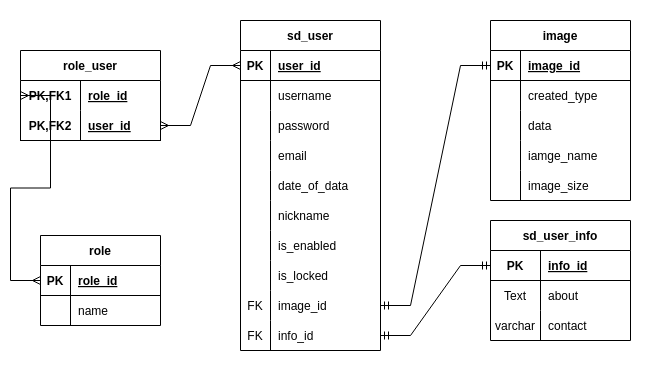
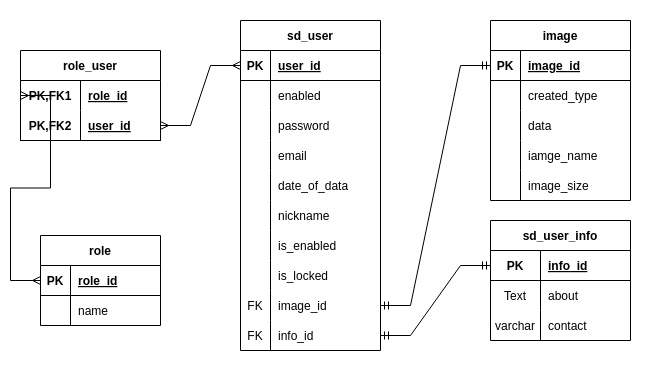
node "username": label "username" -> "enabled"
